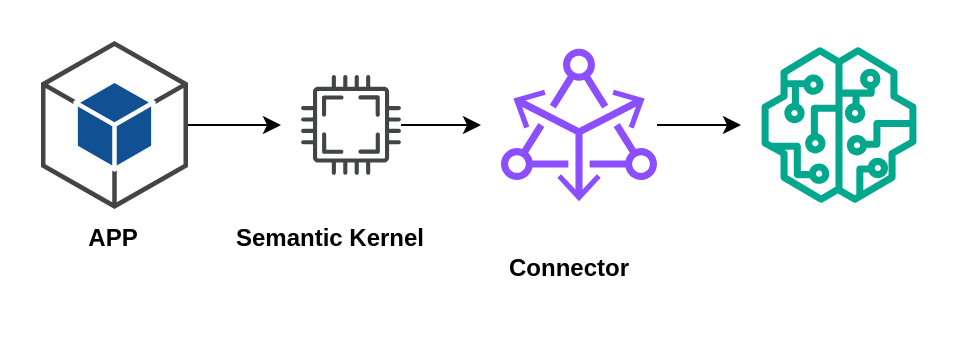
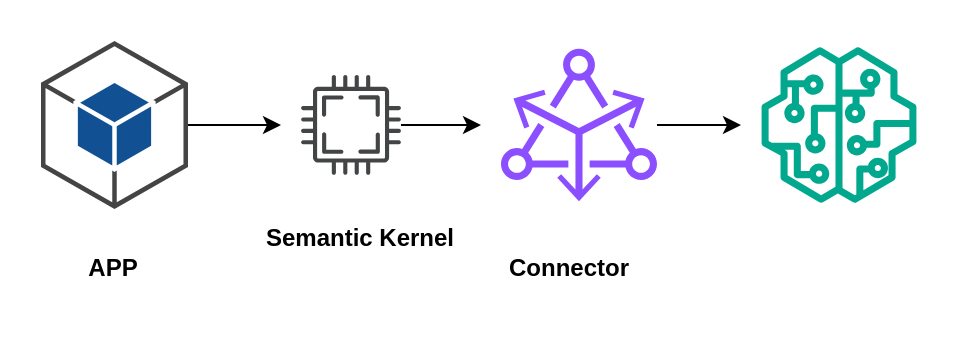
node "APP": moved (114, 239) -> (114, 269)
node "Semantic Kernel": moved (331, 239) -> (361, 239)
